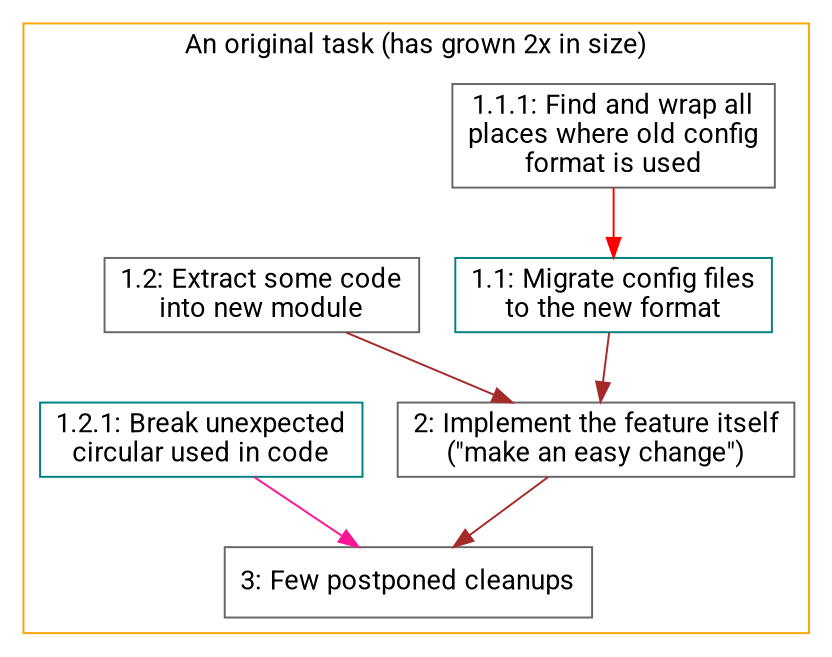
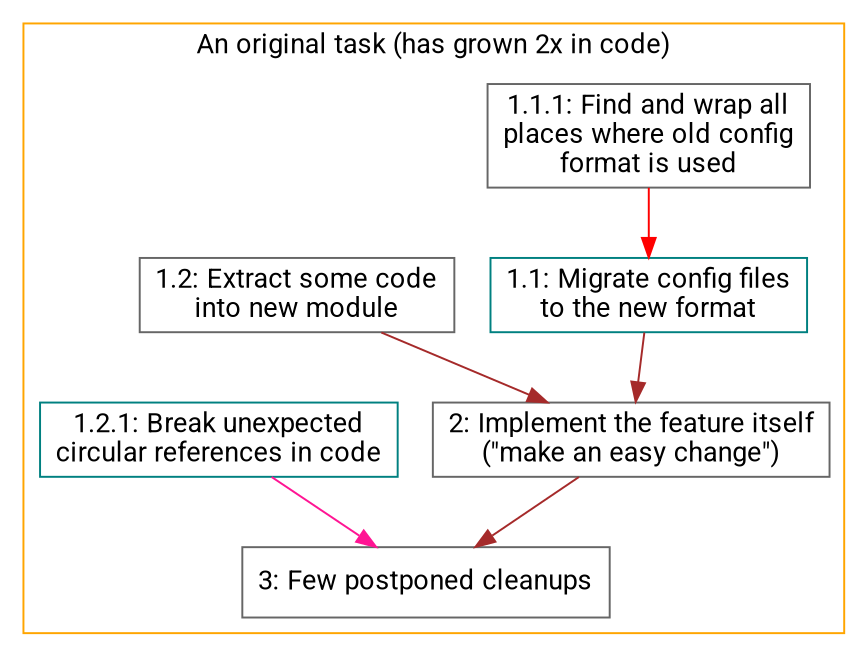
cluster "An original task (has grown 2x in size)": label "An original task (has grown 2x in size)" -> "An original task (has grown 2x in code)"
node "1.2.1: Break unexpected circular used in code": label "1.2.1: Break unexpected circular used in code" -> "1.2.1: Break unexpected circular references in code"
